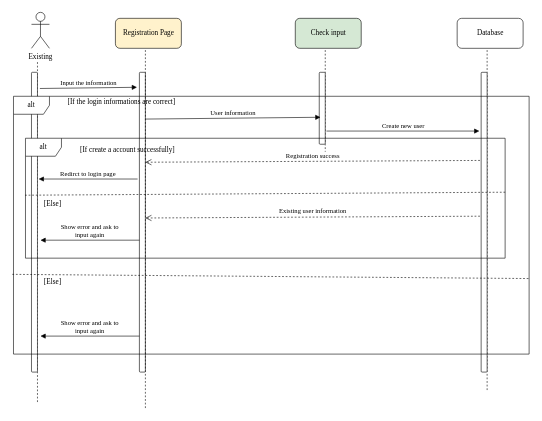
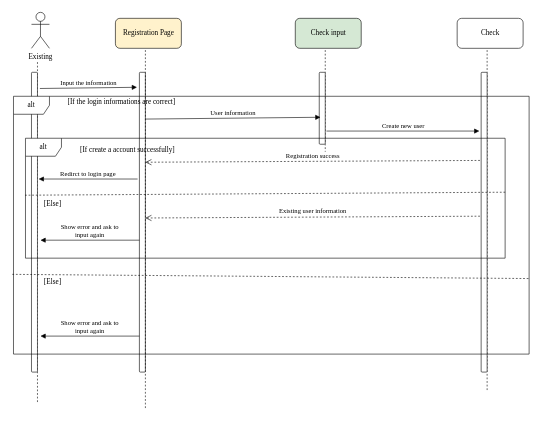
node "Database": label "Database" -> "Check"
